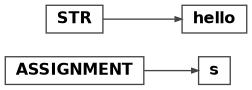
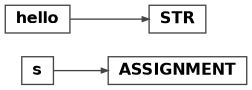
edge "STR" -> "hello": reversed
edge "ASSIGNMENT" -> "s": reversed
